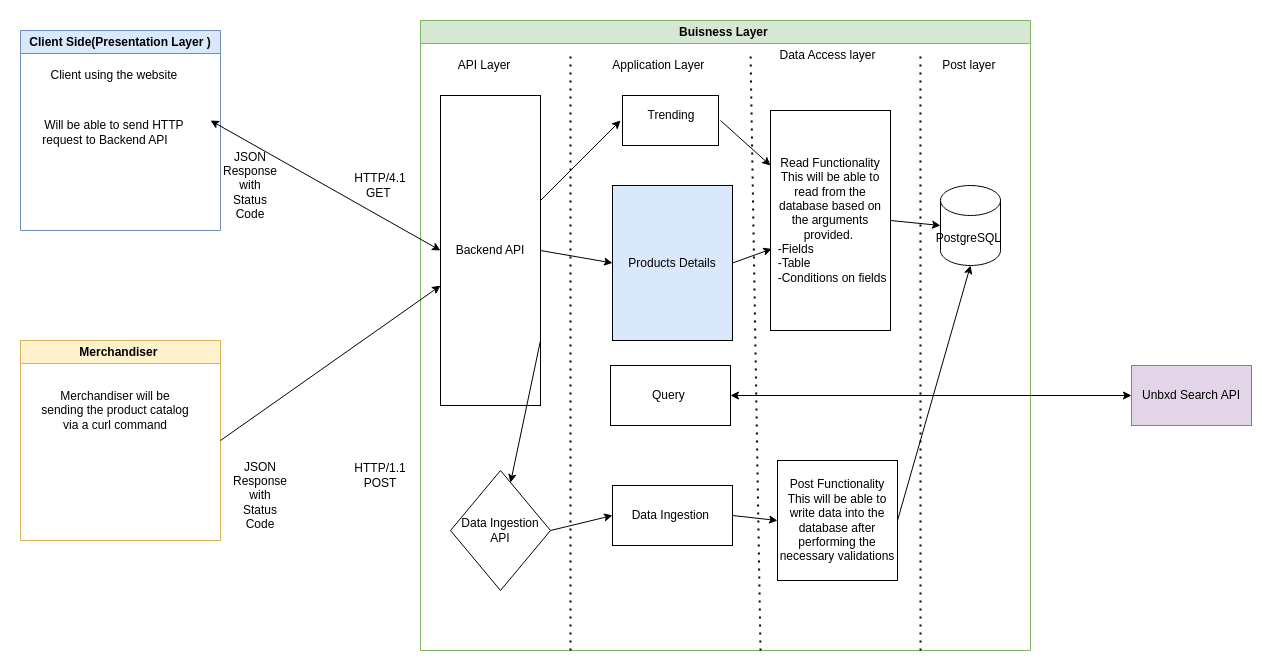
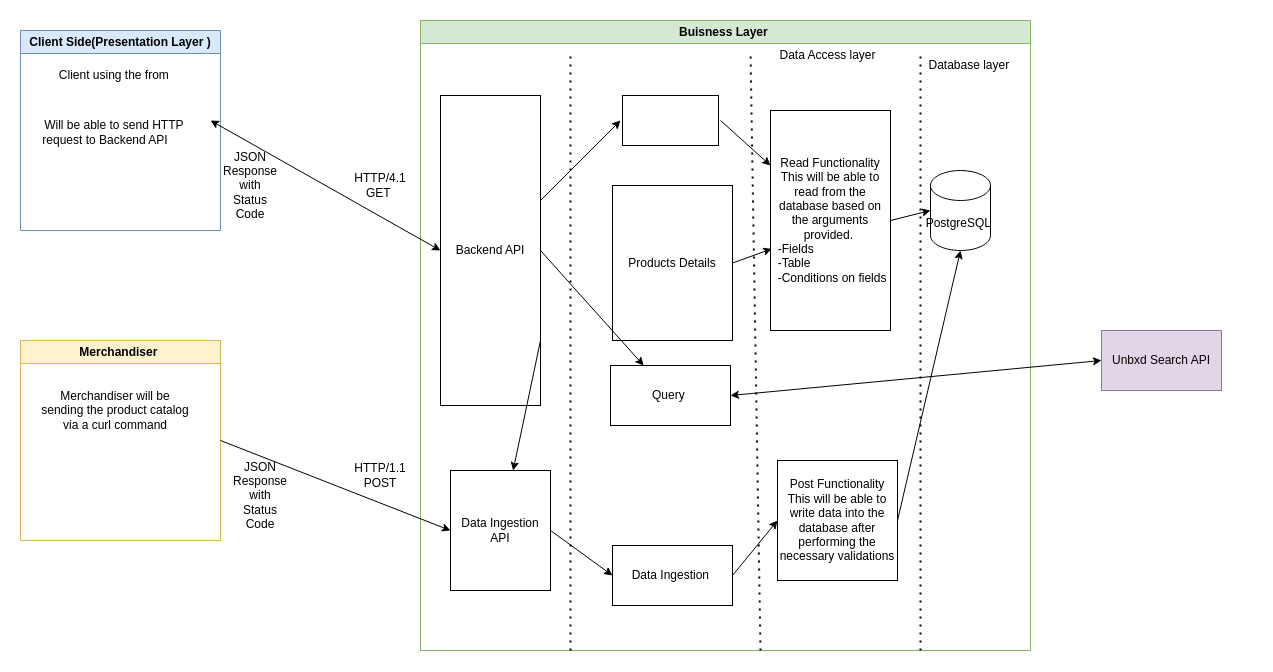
node "API Layer": removed
node "Application Layer": removed
node "Post layer": label "Post layer" -> "Database layer"
node "Client using the website": label "Client using the website" -> "Client using the from"
node "Trending": removed
node "PostgreSQL": moved (971, 226) -> (961, 211)
edge "Backend API" -> "Products Details": now "Backend API" -> "Query"
node "Products Details": fillcolor #dae8fc -> #ffffff
edge "Merchandiser" -> "Backend API": now "Merchandiser" -> "Data Ingestion API"
node "Unbxd Search API": moved (1192, 396) -> (1162, 361)
node "Data Ingestion": moved (673, 516) -> (673, 576)
node "Data Ingestion API": shape diamond -> rectangle
